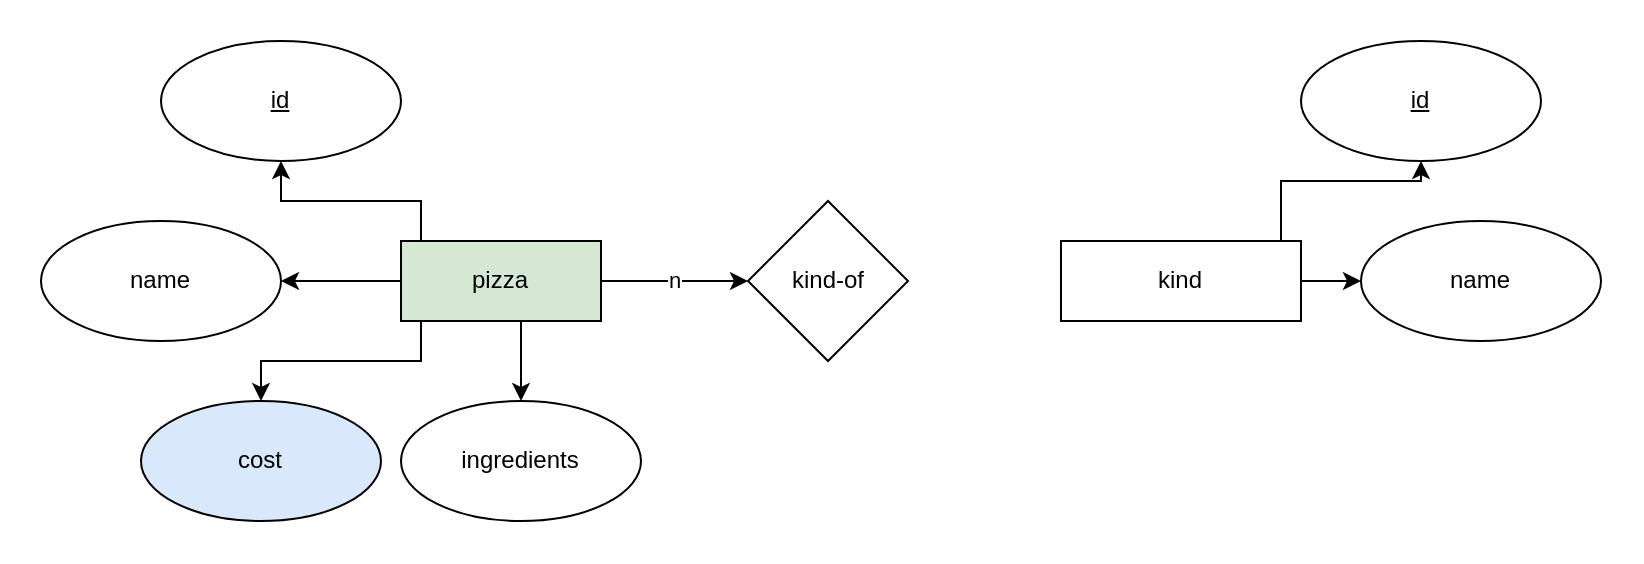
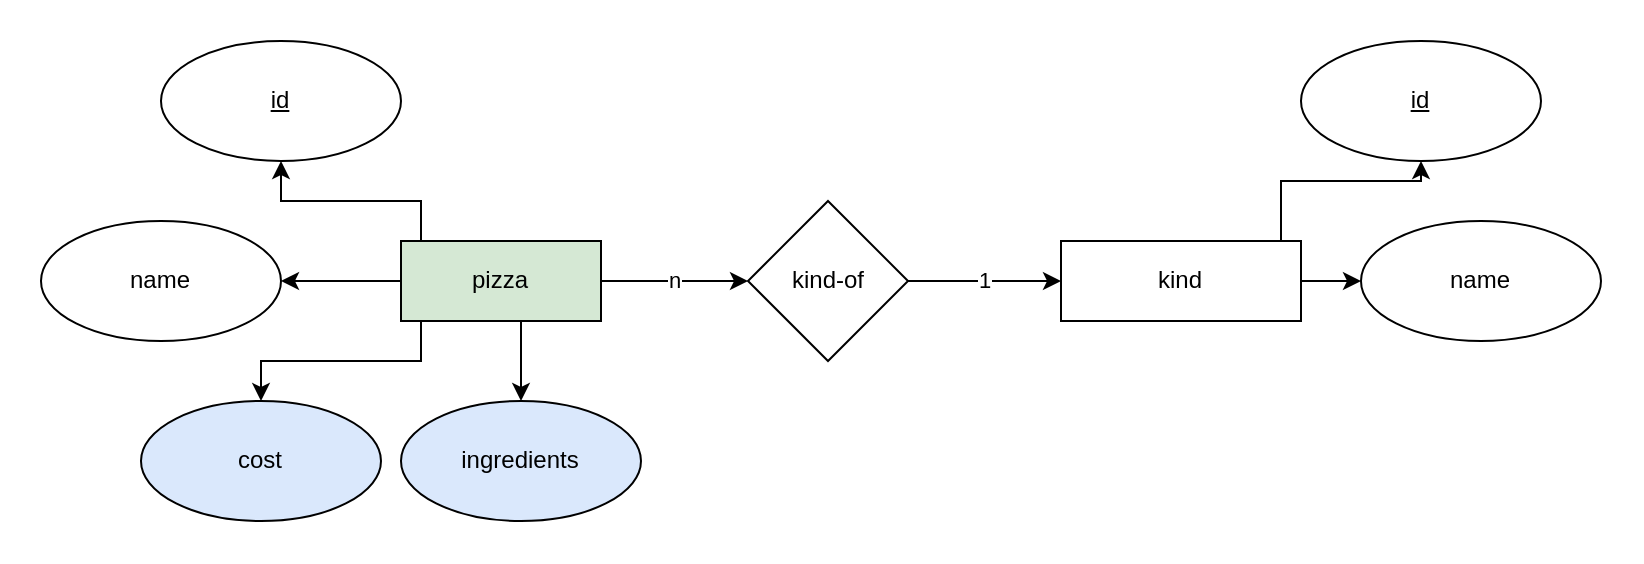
edge "kind-of" -> "kind": added, label "1"
node "ingredients": fillcolor #ffffff -> #dae8fc
